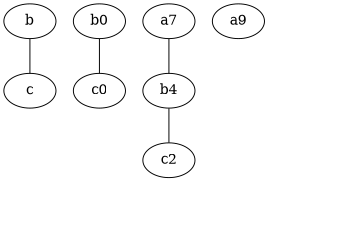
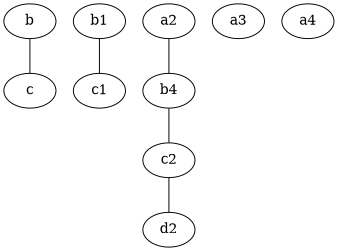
node "b0": label "b0" -> "b1"
node "a7": label "a7" -> "a2"
node "a9": label "a9" -> "a3"
node "a4": added
node "c0": label "c0" -> "c1"
node "d2": added
